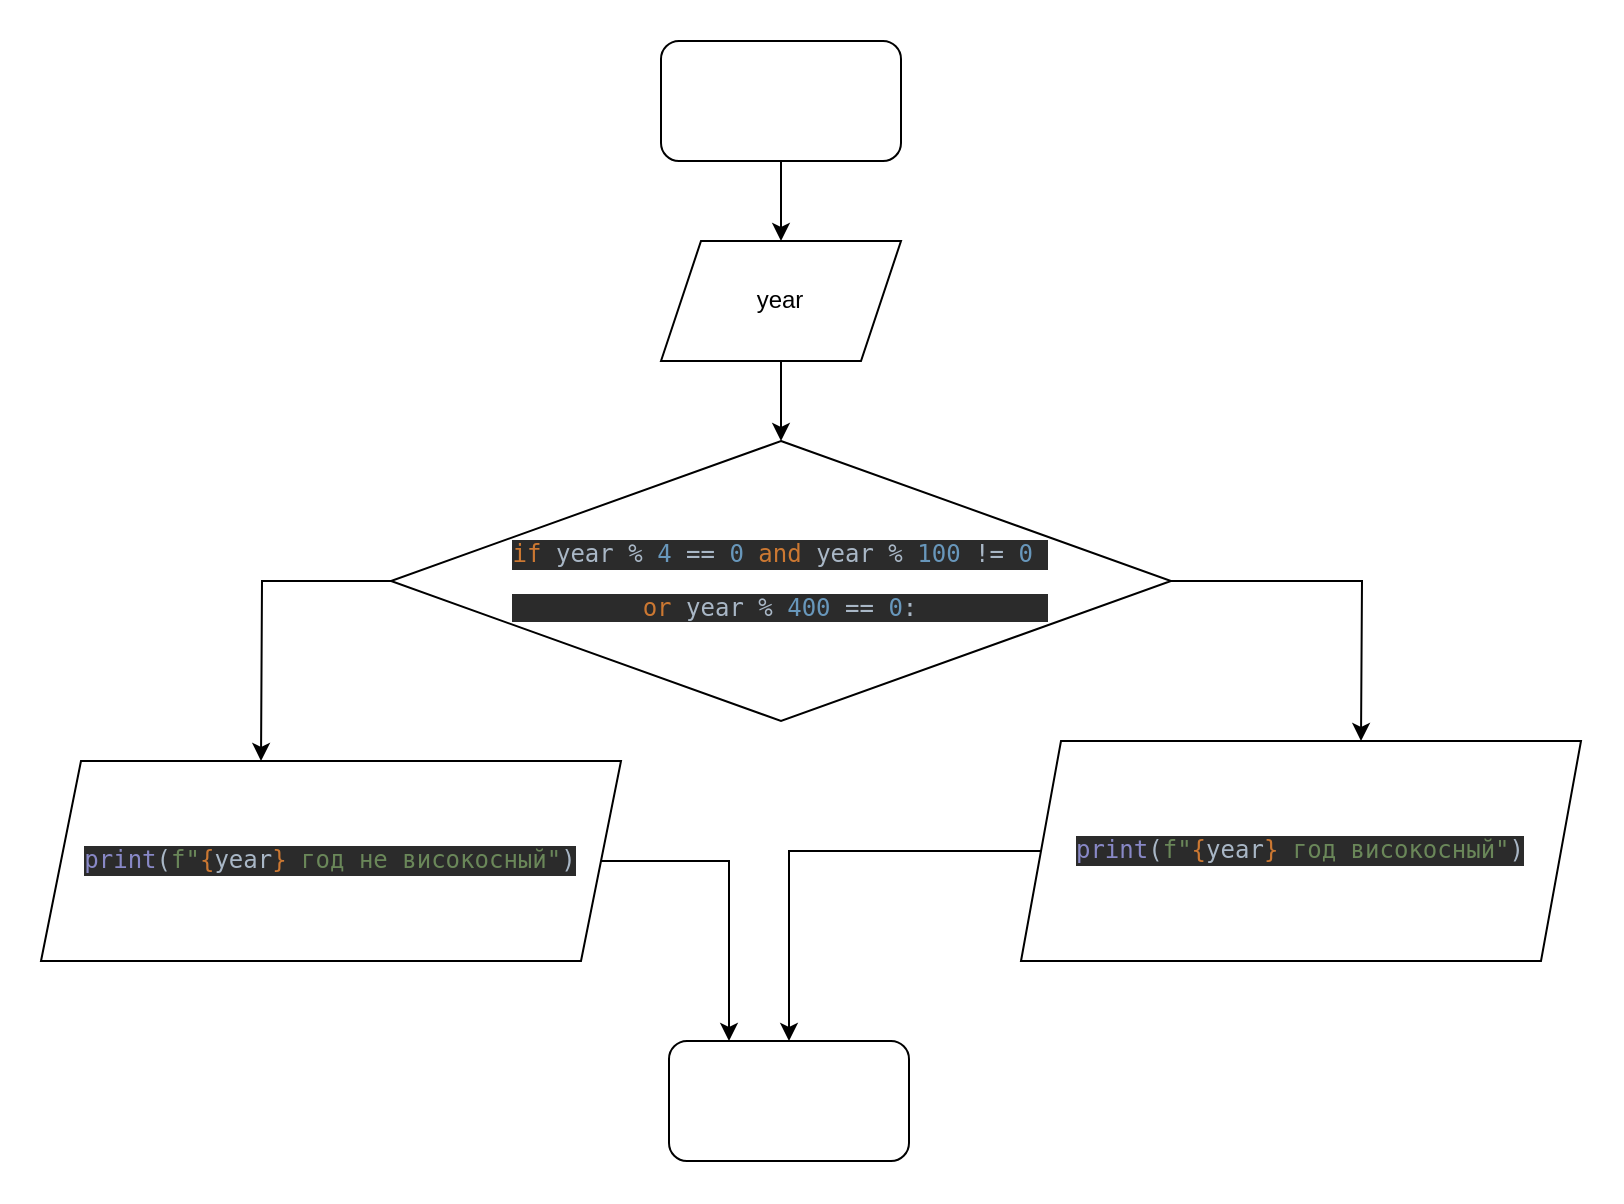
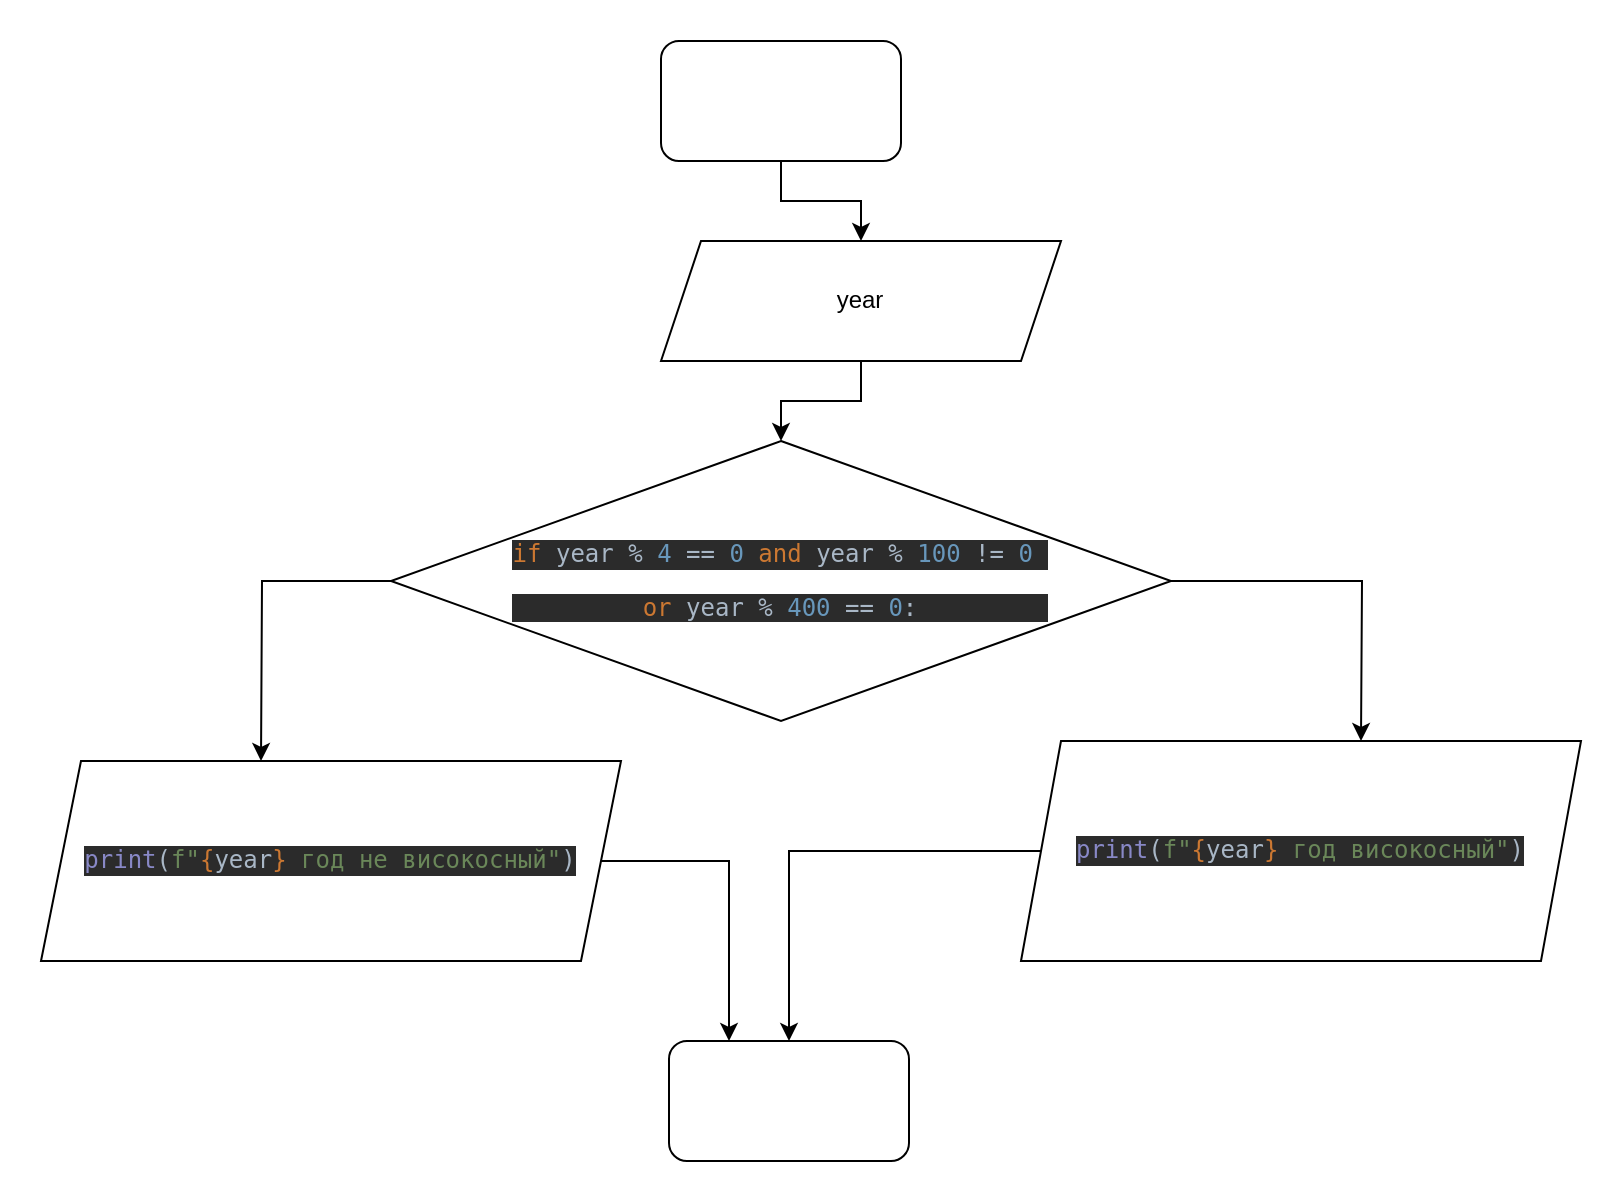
node "year": size 240x120 -> 400x120
